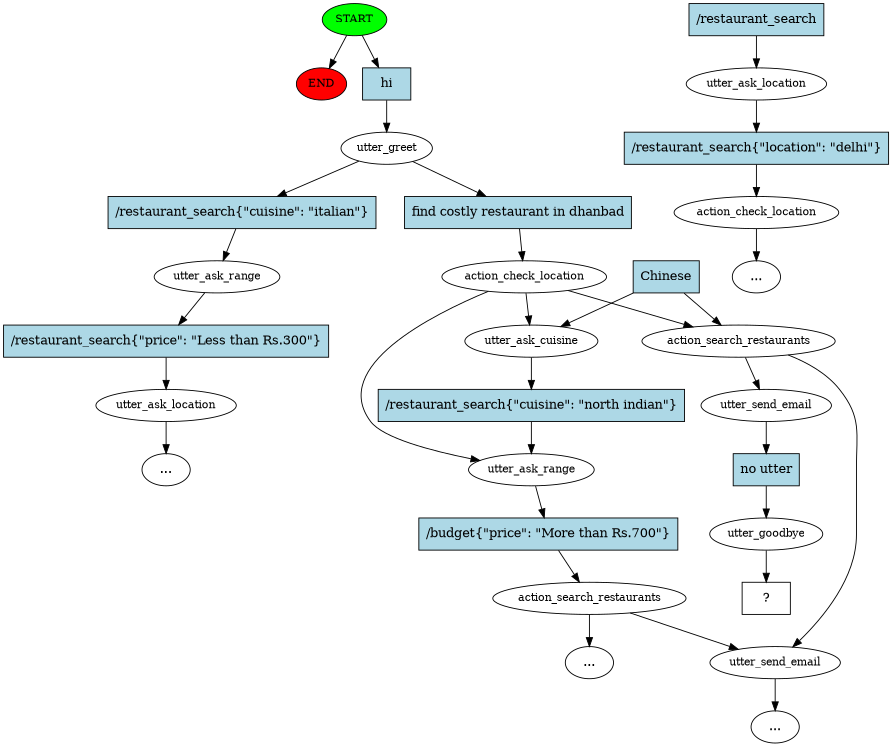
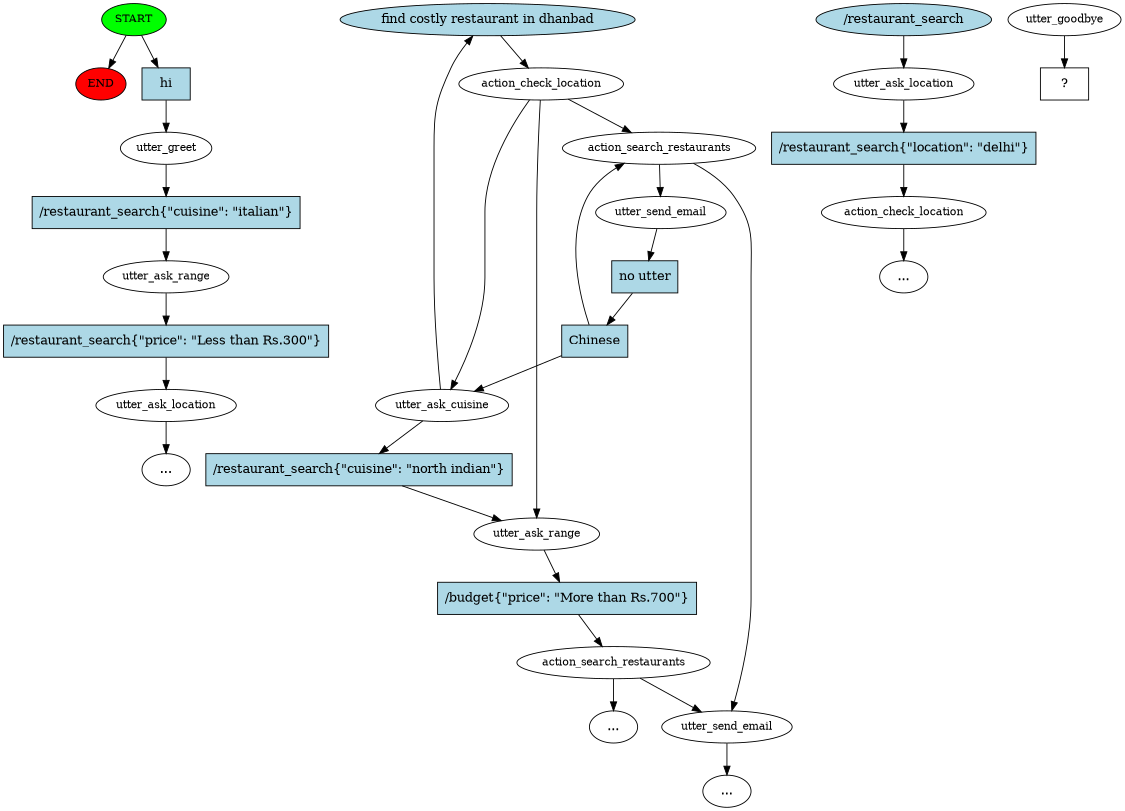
node "/restaurant_search": shape box -> ellipse
edge "utter_greet" -> "find costly restaurant in dhanbad": now "utter_ask_cuisine" -> "find costly restaurant in dhanbad"
node "find costly restaurant in dhanbad": shape box -> ellipse
edge "no utter" -> "utter_goodbye": now "no utter" -> "Chinese"
